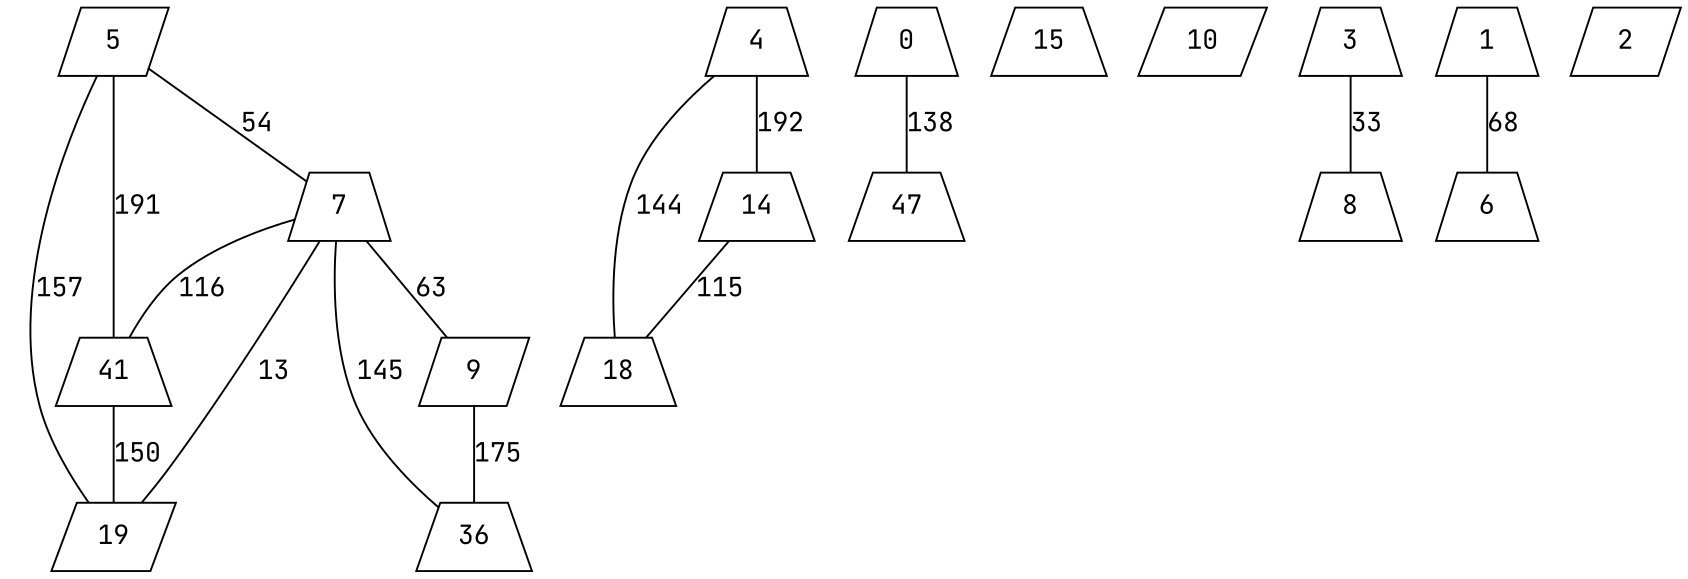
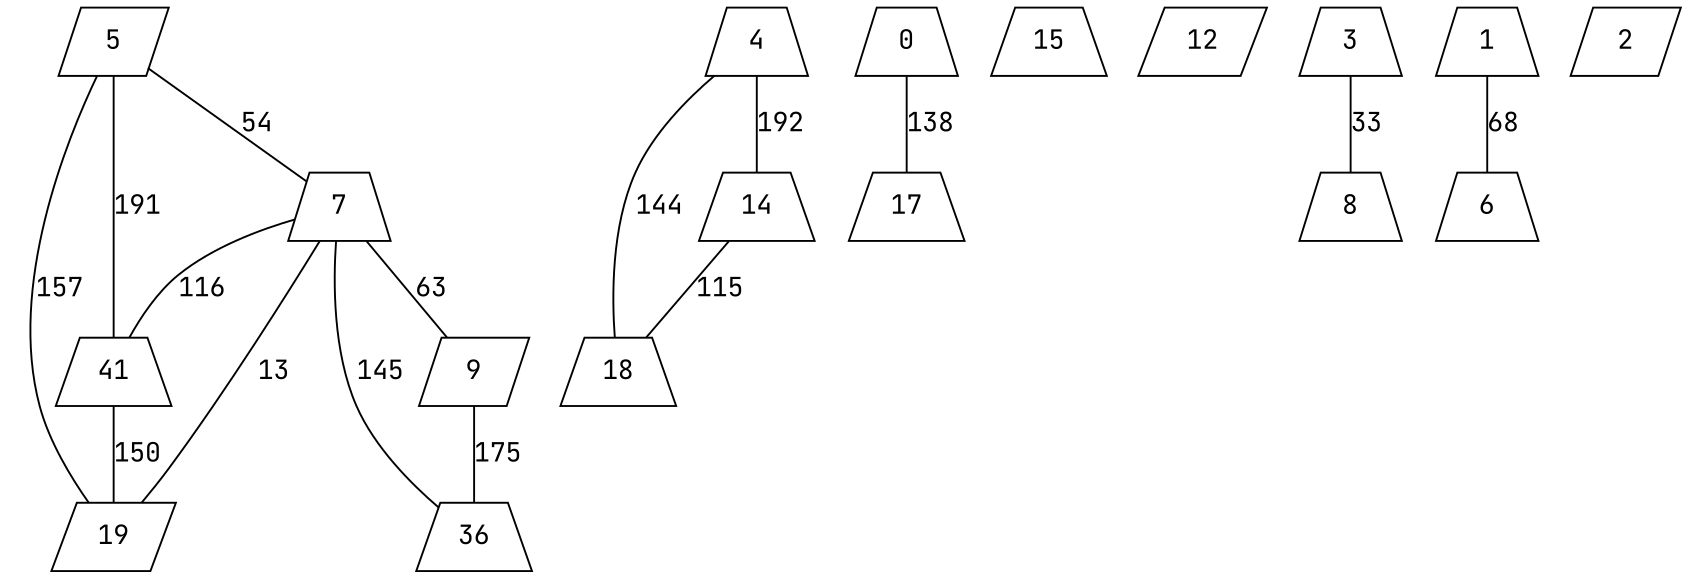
node "10": label "10" -> "12"
node "47": label "47" -> "17"
